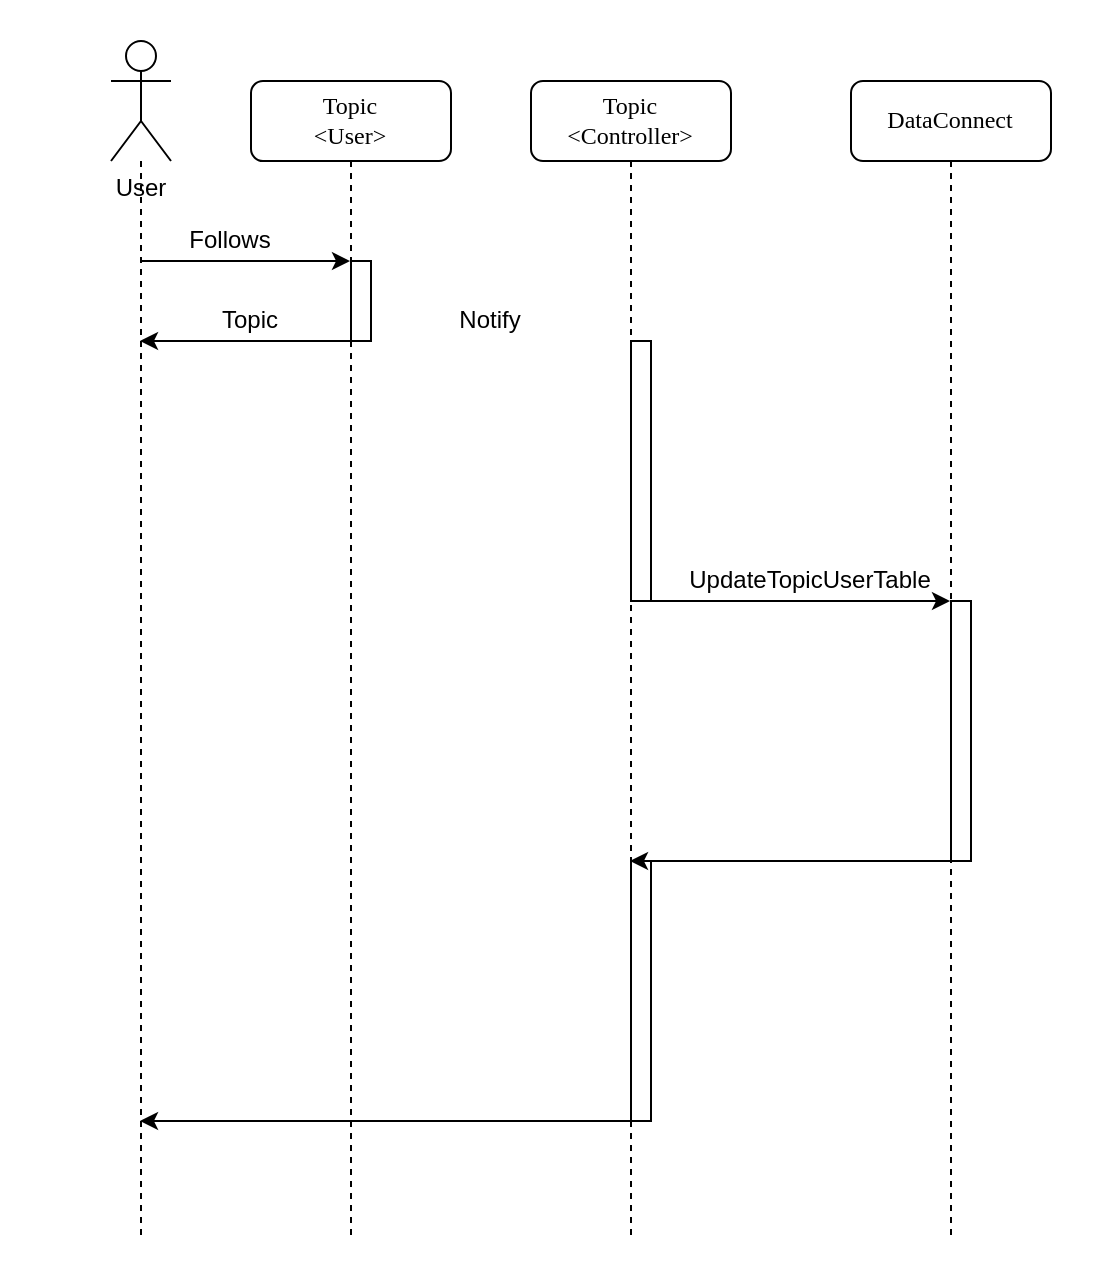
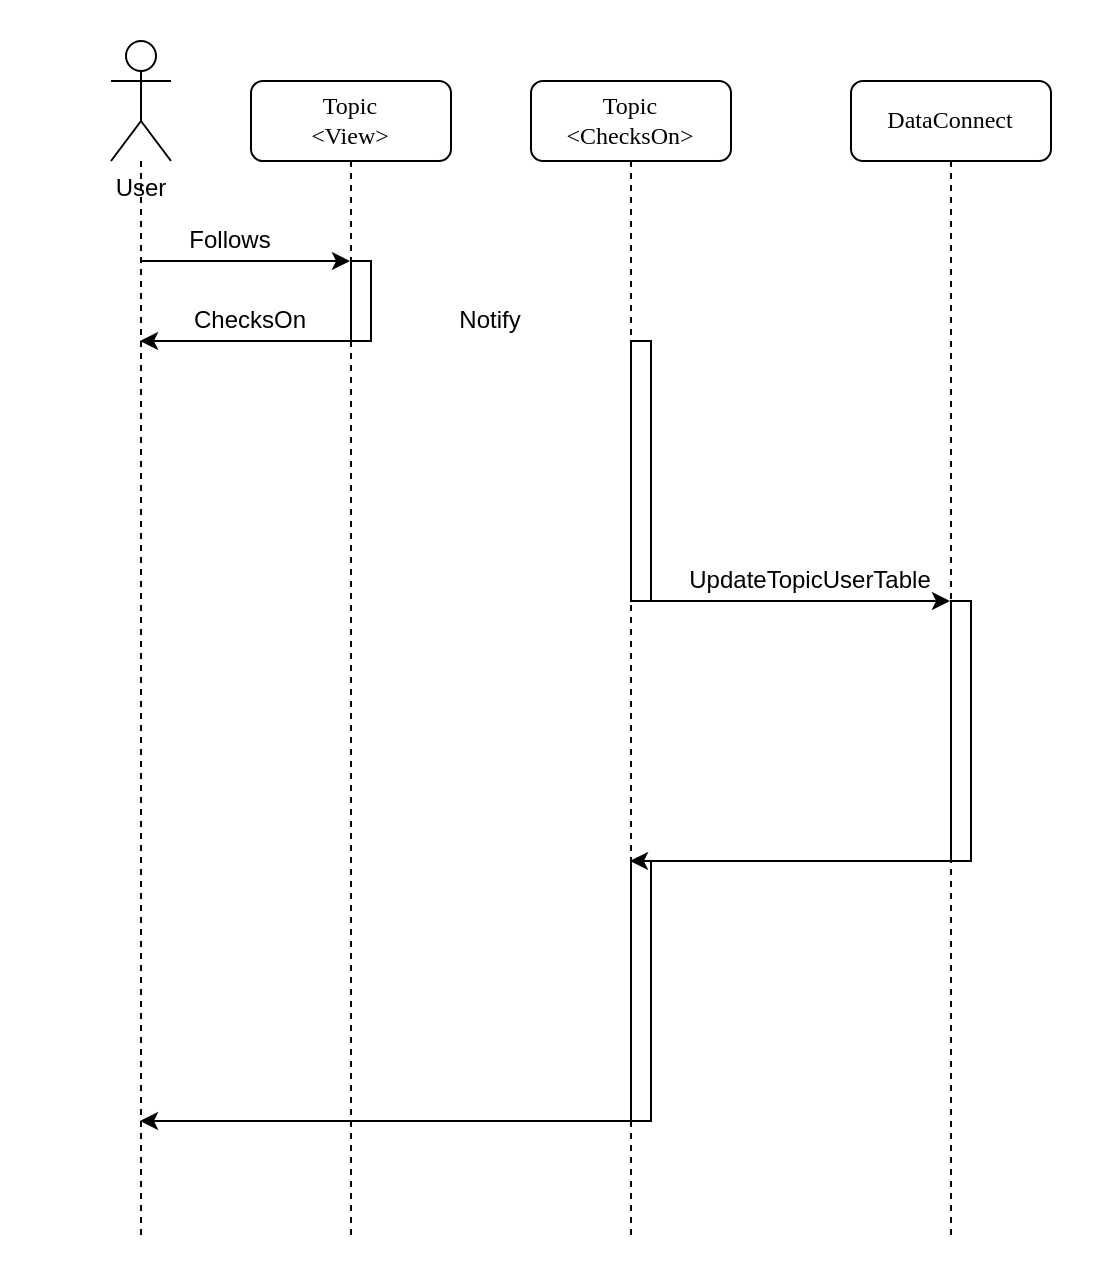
node "Topic <User>": label "Topic <User>" -> "Topic <View>"
node "Topic <Controller>": label "Topic <Controller>" -> "Topic <ChecksOn>"
node "Topic": label "Topic" -> "ChecksOn"
